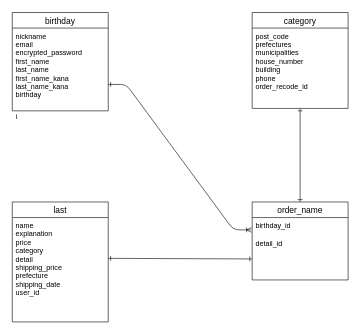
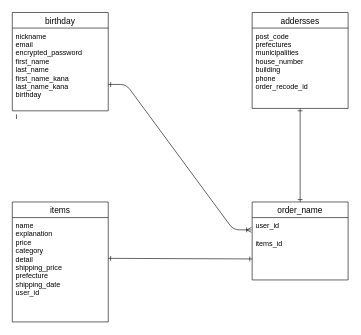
node "category": label "category" -> "addersses"
node "last": label "last" -> "items"
node "birthday_id": label "birthday_id" -> "user_id"
node "detail_id": label "detail_id" -> "items_id"
